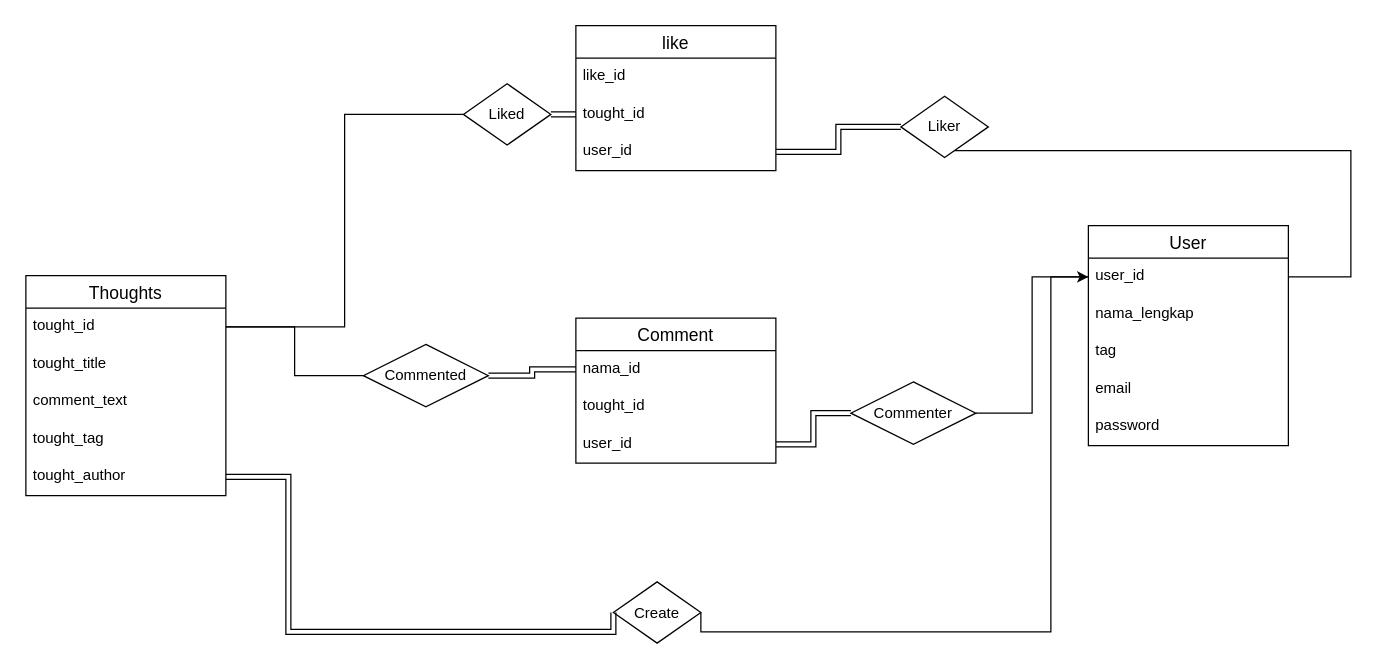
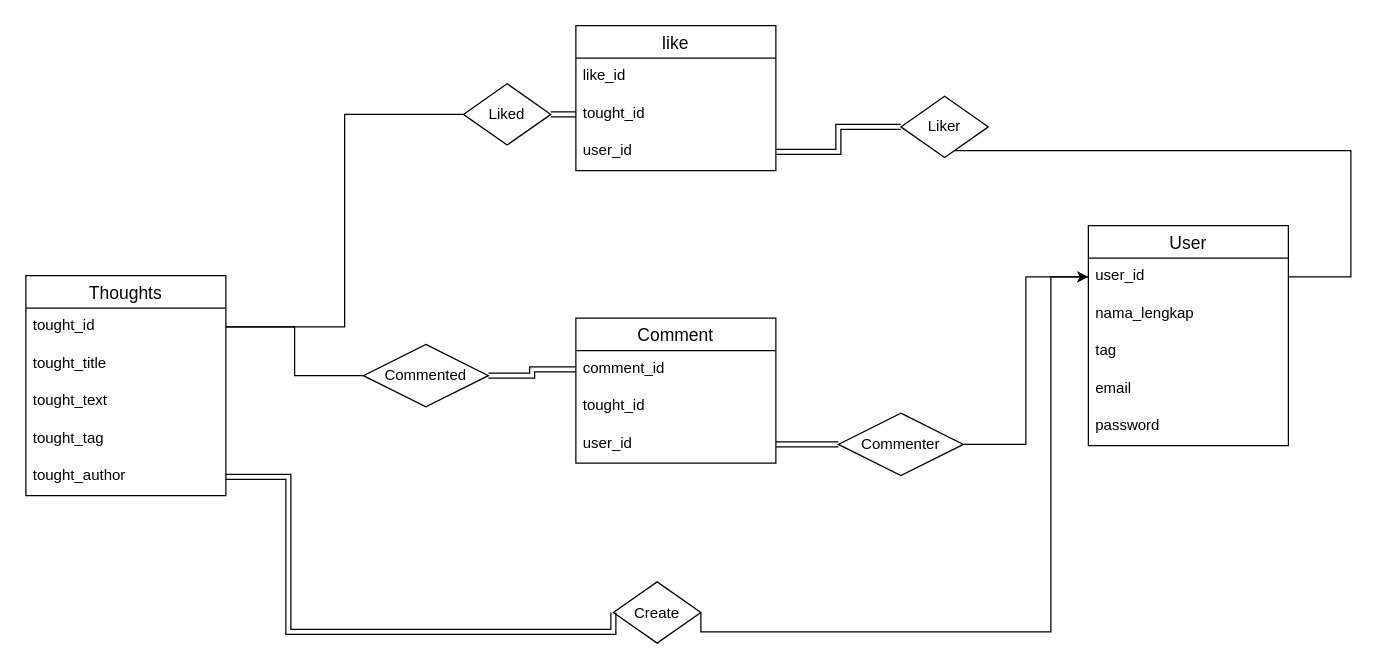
node "nama_id": label "nama_id" -> "comment_id"
node "comment_text": label "comment_text" -> "tought_text"
node "Commenter": moved (913, 413) -> (901, 444)
